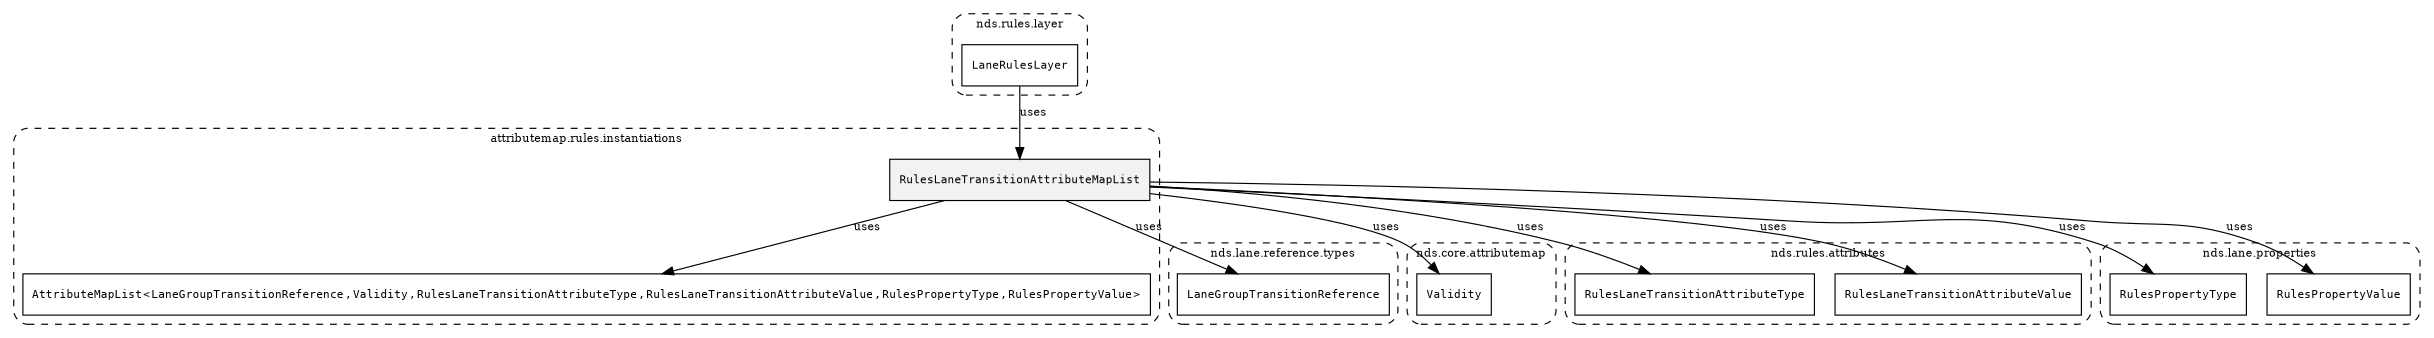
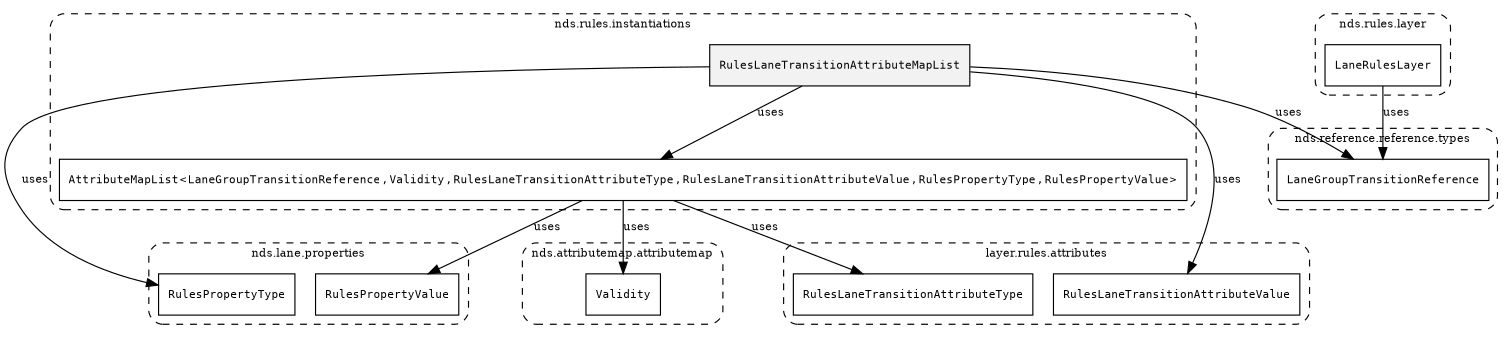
edge "LaneRulesLayer" -> "RulesLaneTransitionAttributeMapList": now "LaneRulesLayer" -> "LaneGroupTransitionReference"
cluster "attributemap.rules.instantiations": label "attributemap.rules.instantiations" -> "nds.rules.instantiations"
edge "RulesLaneTransitionAttributeMapList" -> "RulesPropertyValue": now "AttributeMapList" -> "RulesPropertyValue"
edge "RulesLaneTransitionAttributeMapList" -> "RulesLaneTransitionAttributeType": now "AttributeMapList" -> "RulesLaneTransitionAttributeType"
edge "RulesLaneTransitionAttributeMapList" -> "Validity": now "AttributeMapList" -> "Validity"
cluster "nds.lane.reference.types": label "nds.lane.reference.types" -> "nds.reference.reference.types"
cluster "nds.core.attributemap": label "nds.core.attributemap" -> "nds.attributemap.attributemap"
cluster "nds.rules.attributes": label "nds.rules.attributes" -> "layer.rules.attributes"
